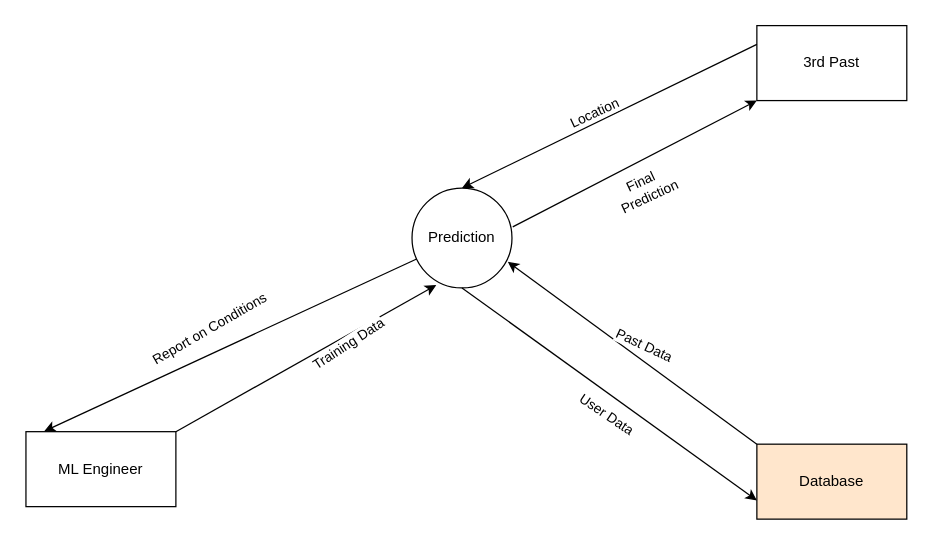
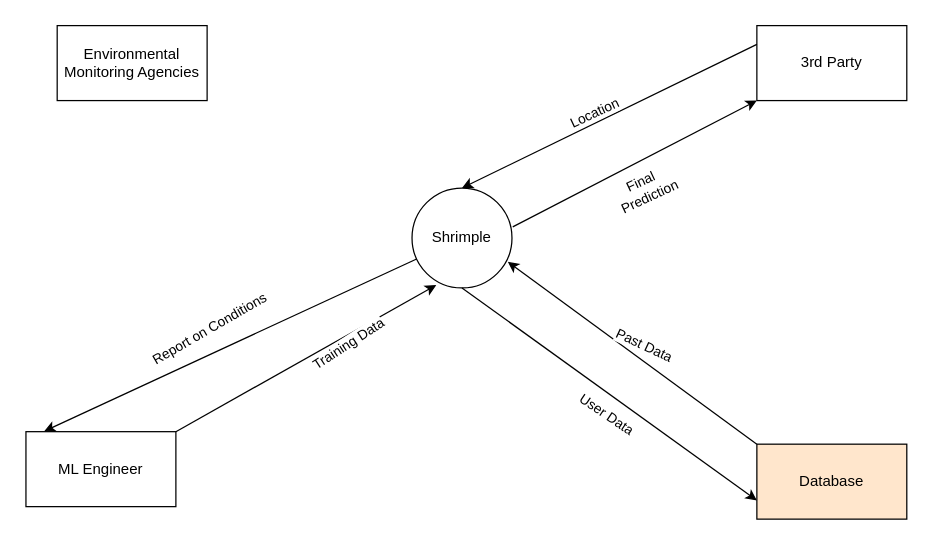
node "Environmental Monitoring Agencies": added
node "3rd Past": label "3rd Past" -> "3rd Party"
node "Prediction": label "Prediction" -> "Shrimple"
